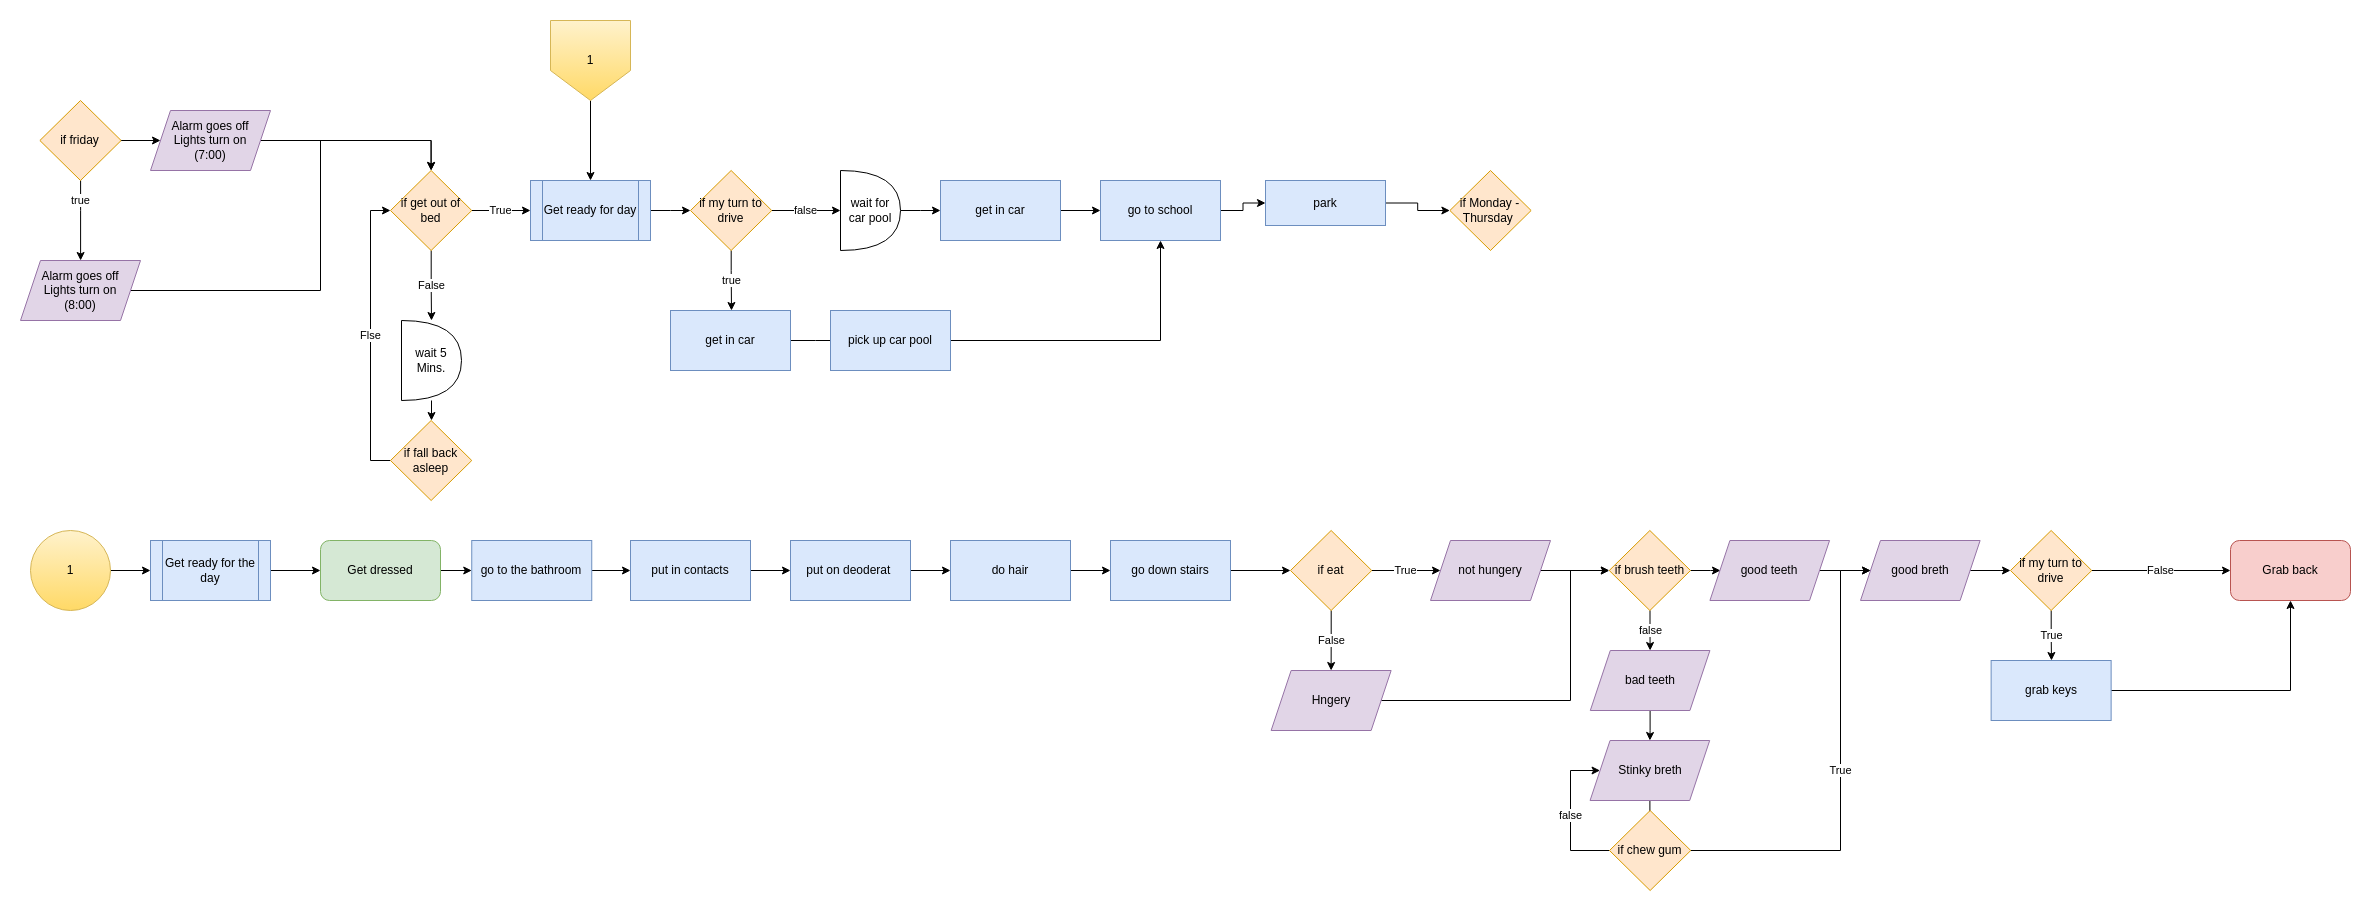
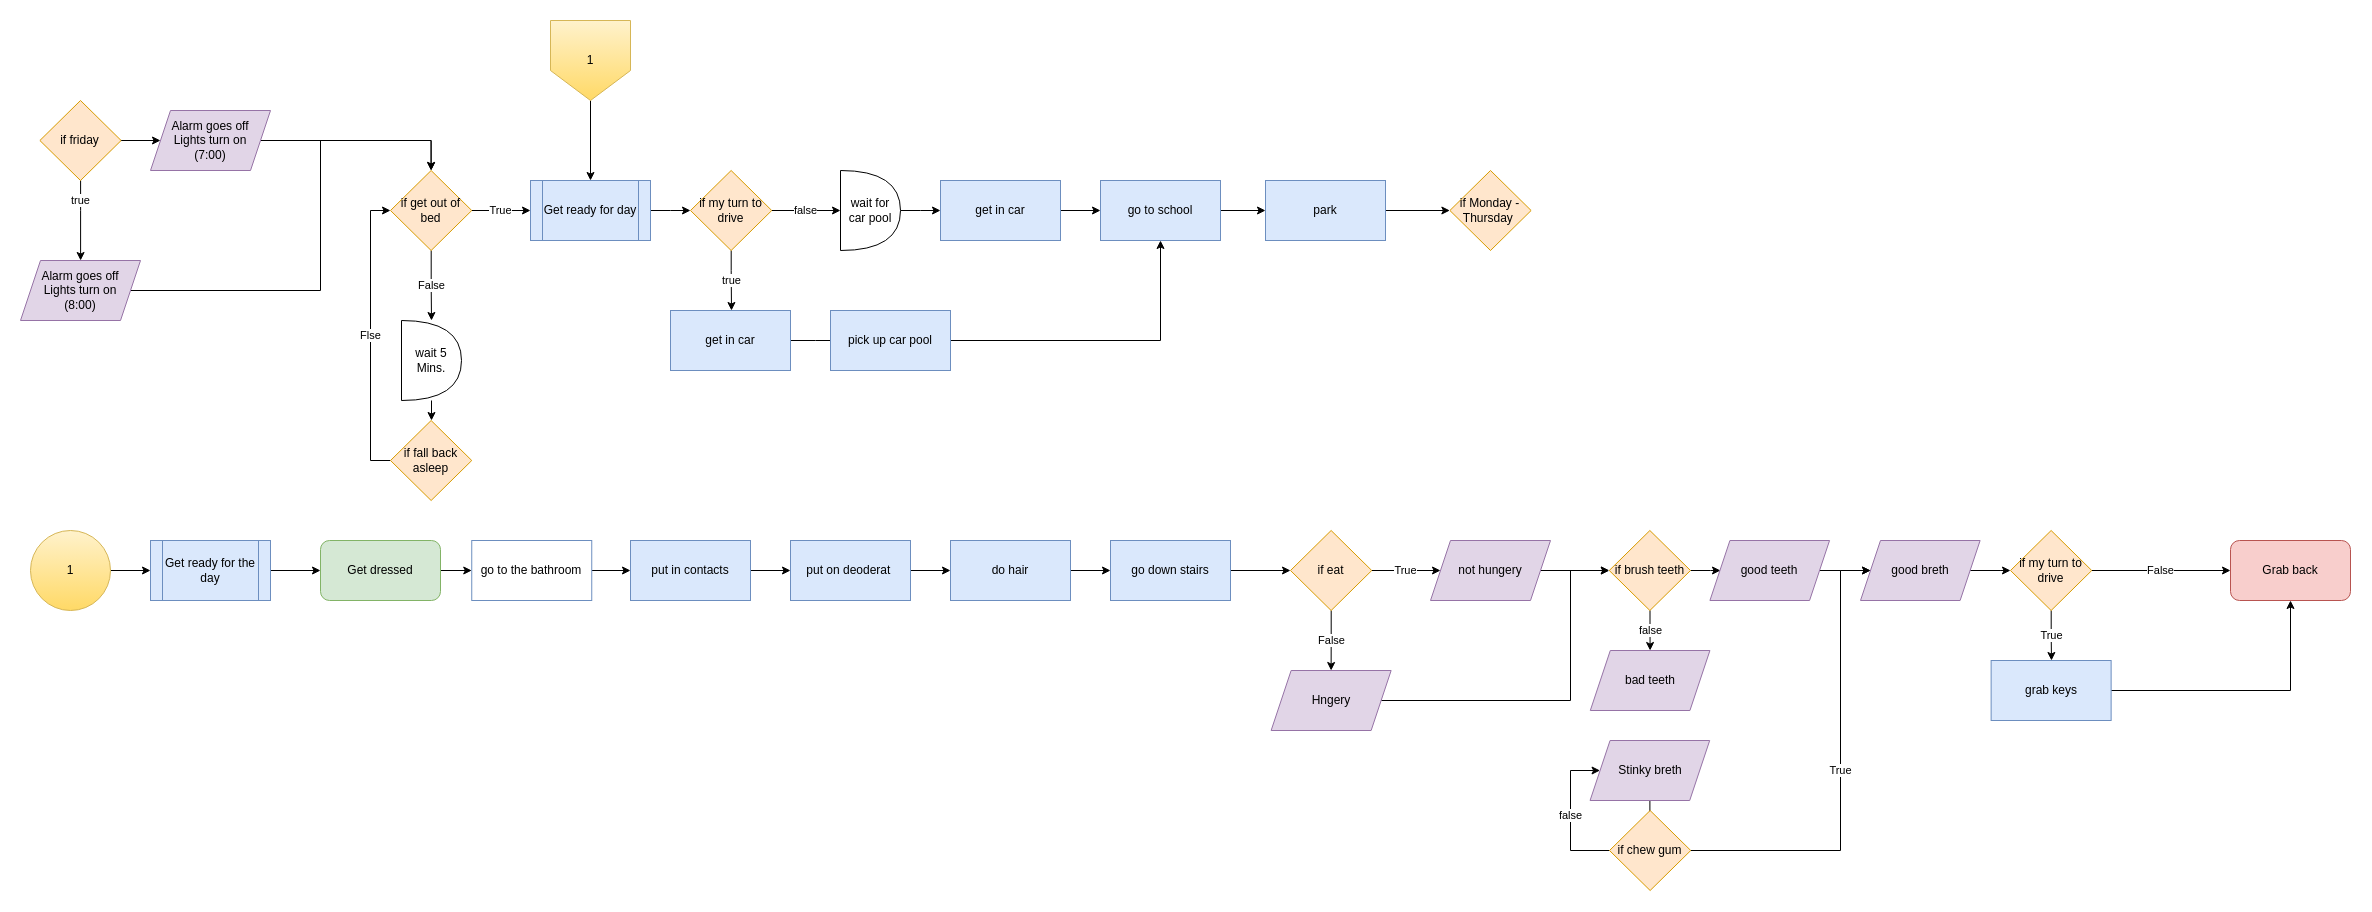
node "park": size 120x45 -> 120x60
node "go to the bathroom": fillcolor #dae8fc -> #ffffff
edge "bad teeth" -> "Stinky breth": removed
